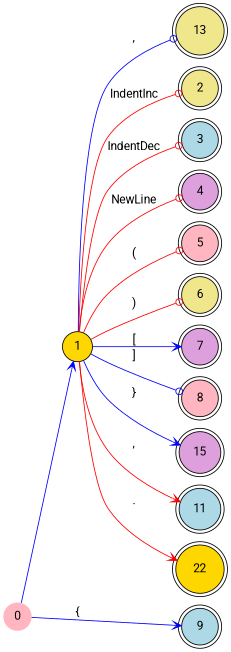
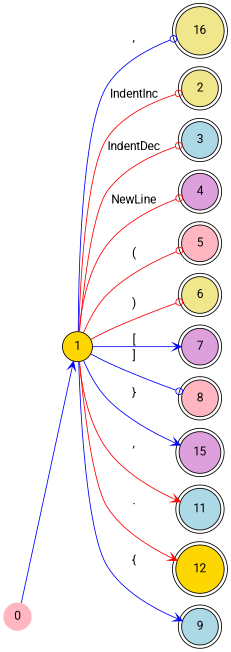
node "13": label "13" -> "16"
node "22": label "22" -> "12"
edge "0" -> "9": now "1" -> "9"
